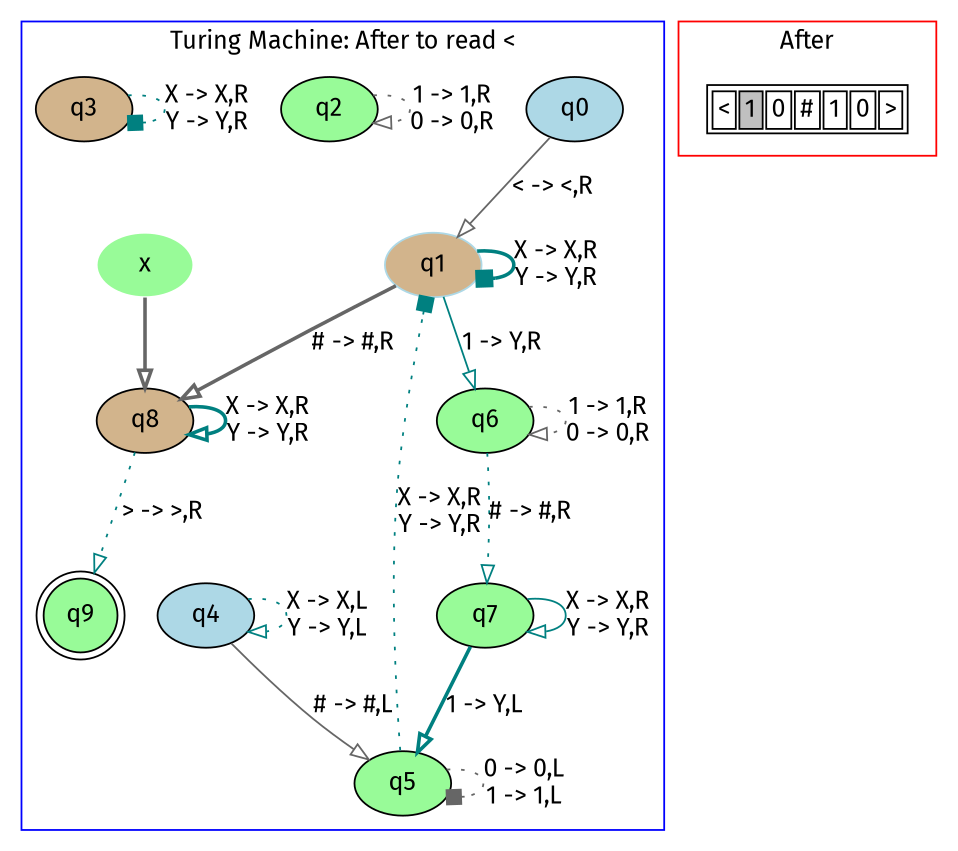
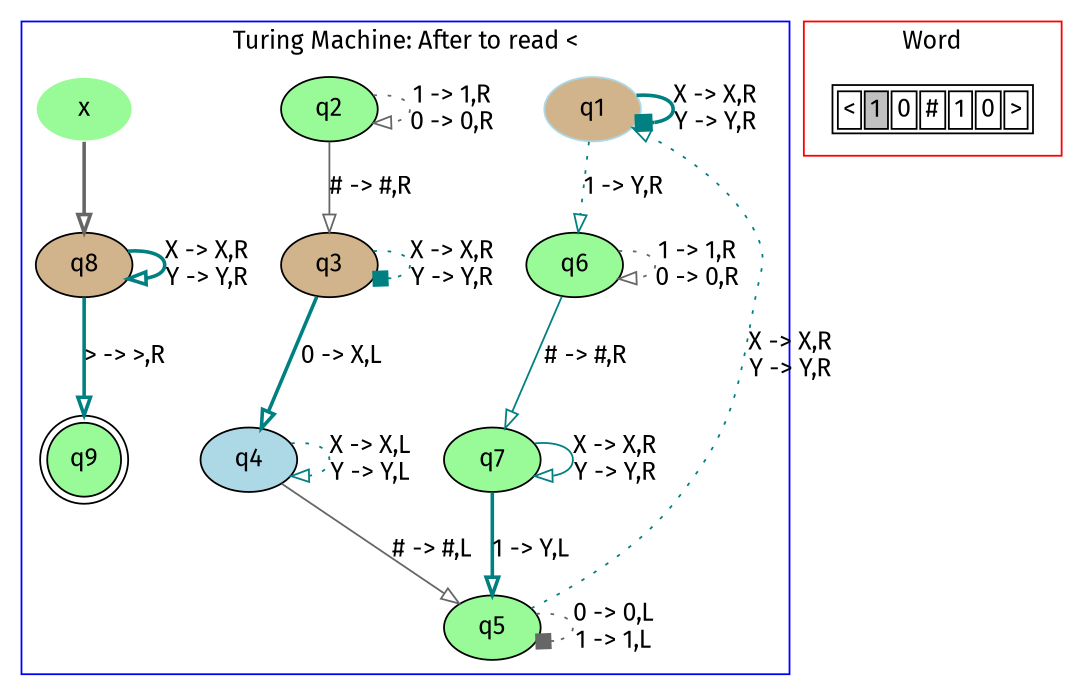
cluster "After": label "After" -> "Word"
node "q0": removed
edge "q2" -> "q3": added, label "# -> #,R"
edge "q1" -> "q6": style solid -> dotted
edge "q1" -> "q8": removed, label "# -> #,R"
edge "q3" -> "q4": added, label "0 -> X,L"
edge "q8" -> "q9": style dotted -> bold
edge "q6" -> "q7": style dotted -> solid
edge "q5" -> "q1": arrowhead box -> onormal
